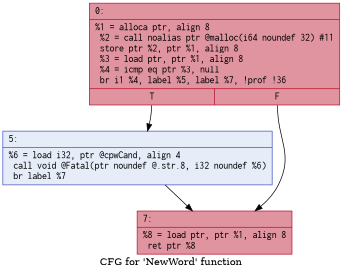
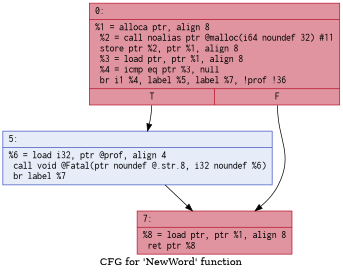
node "5:": text "%6 = load i32, ptr @cpwCand, align 4" -> "%6 = load i32, ptr @prof, align 4"
